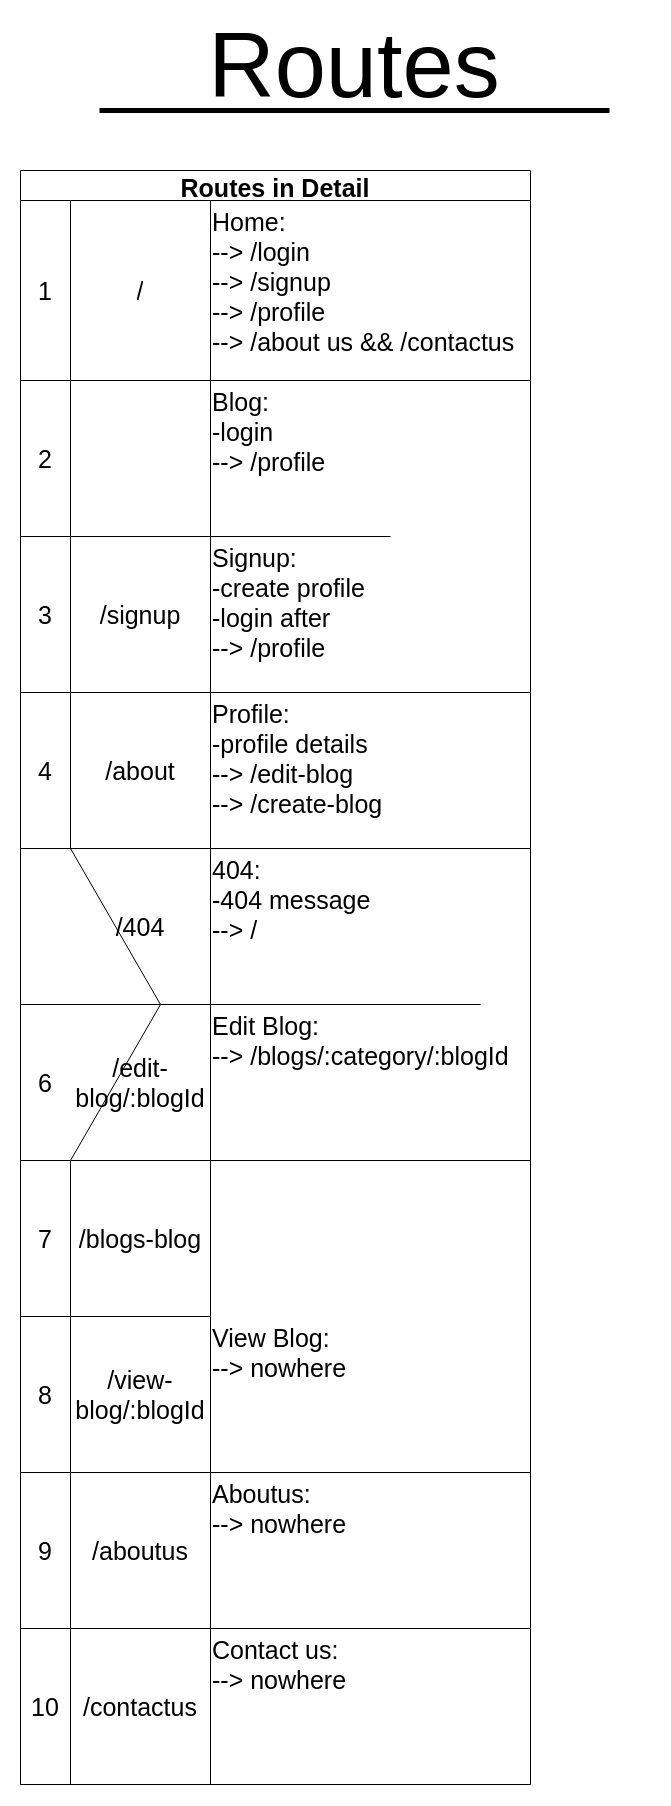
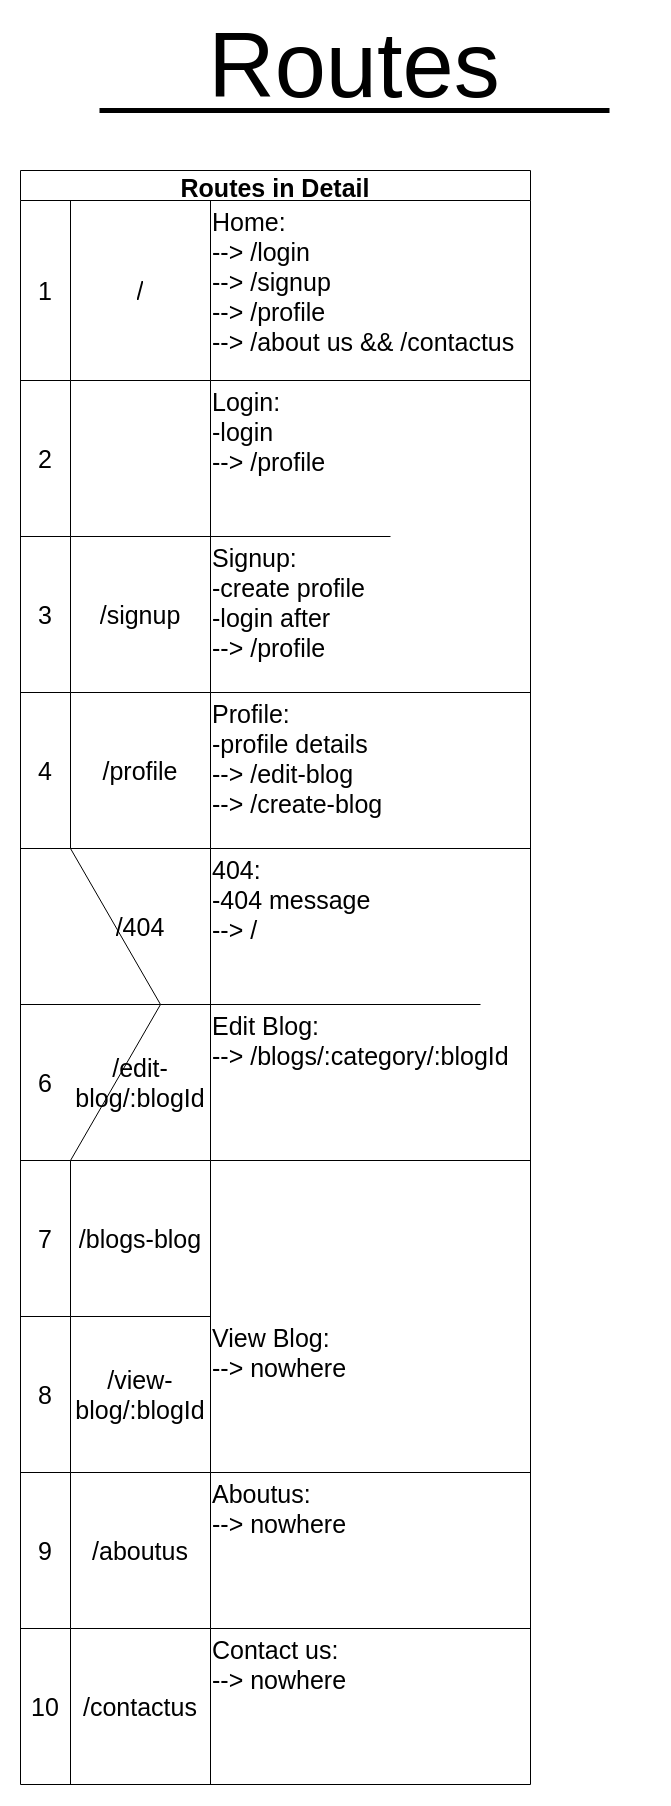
node "Blog: -login --> /profile": label "Blog: -login --> /profile" -> "Login: -login --> /profile"
node "/about": label "/about" -> "/profile"
